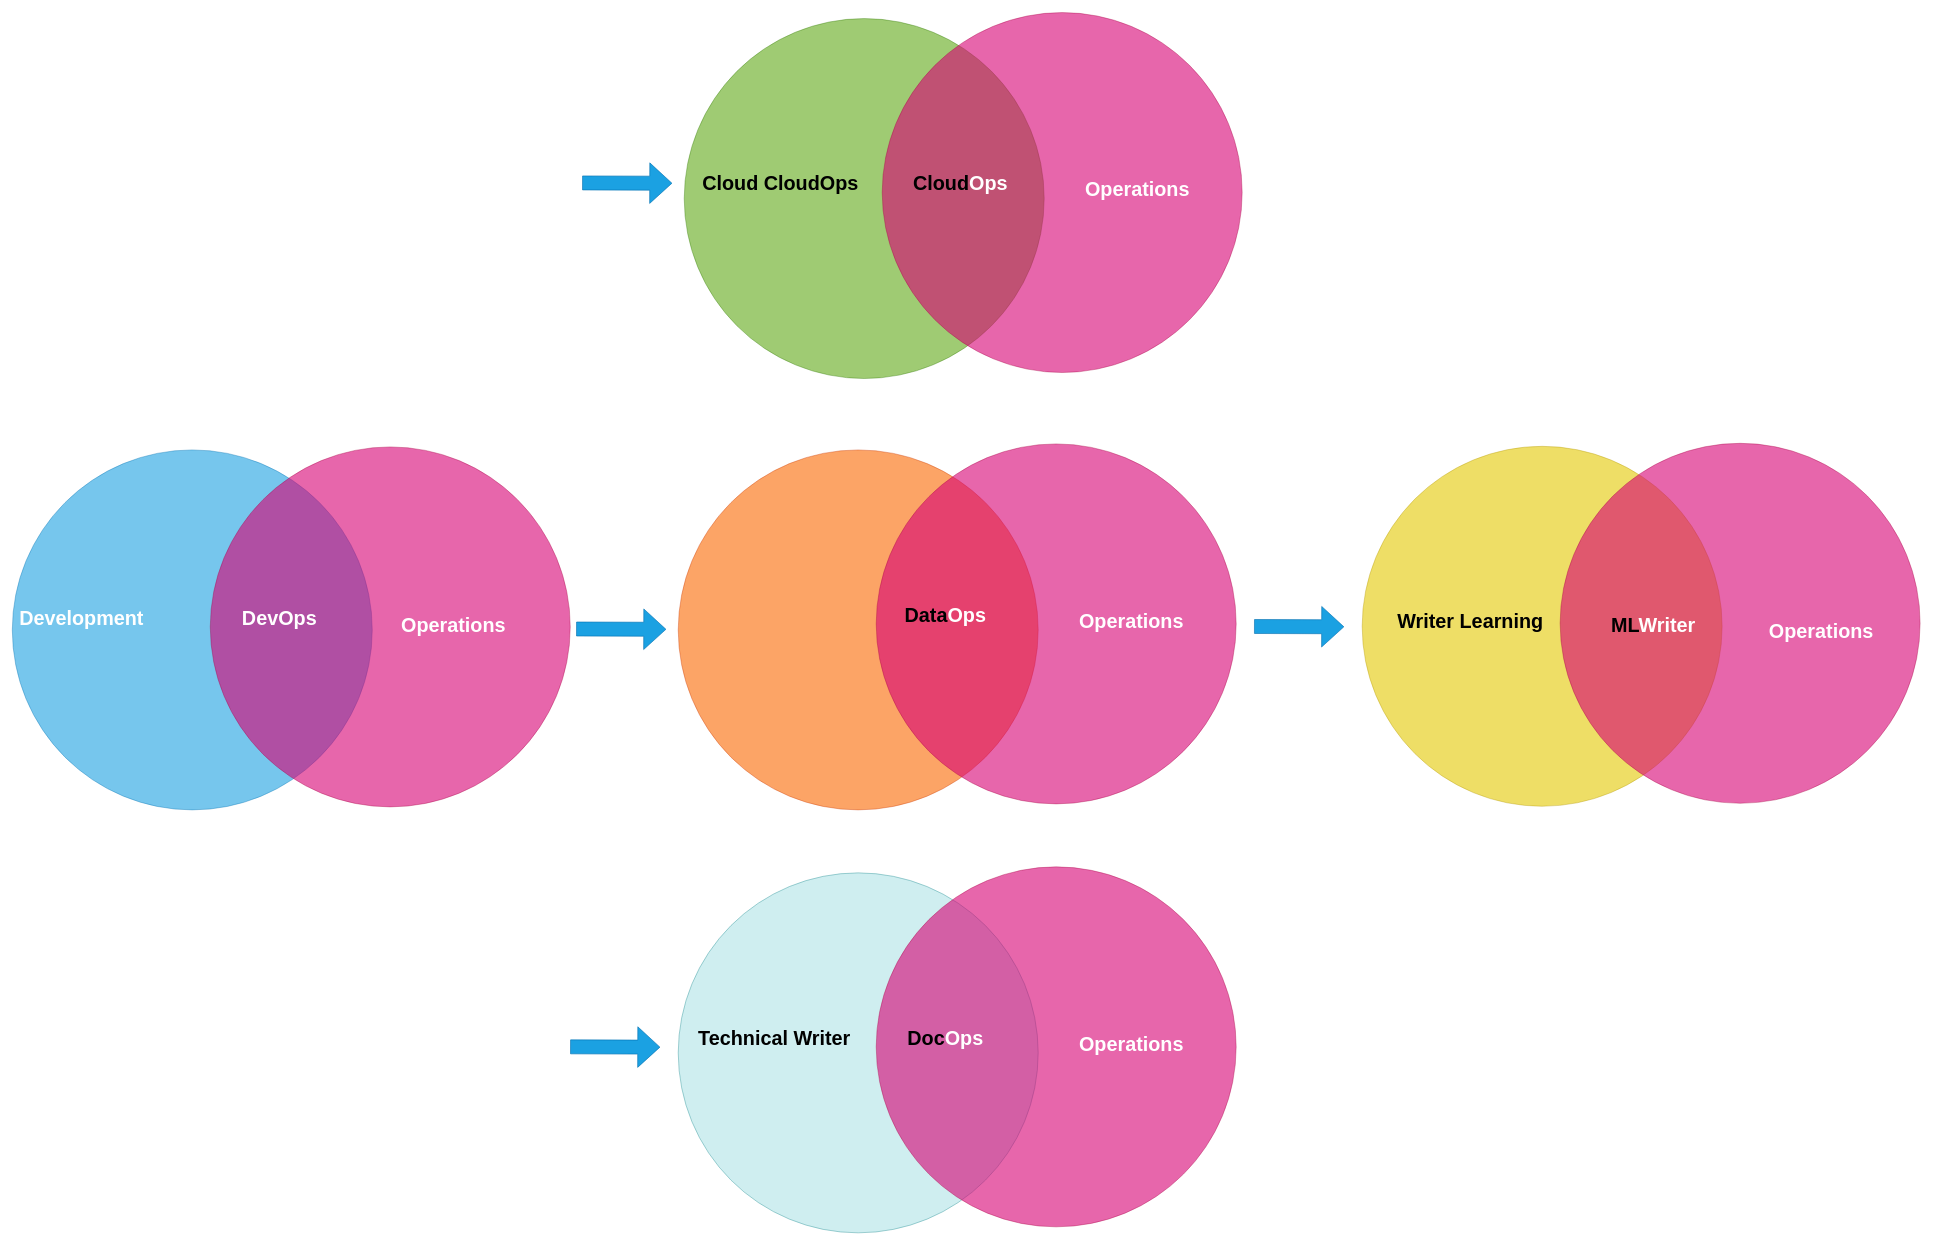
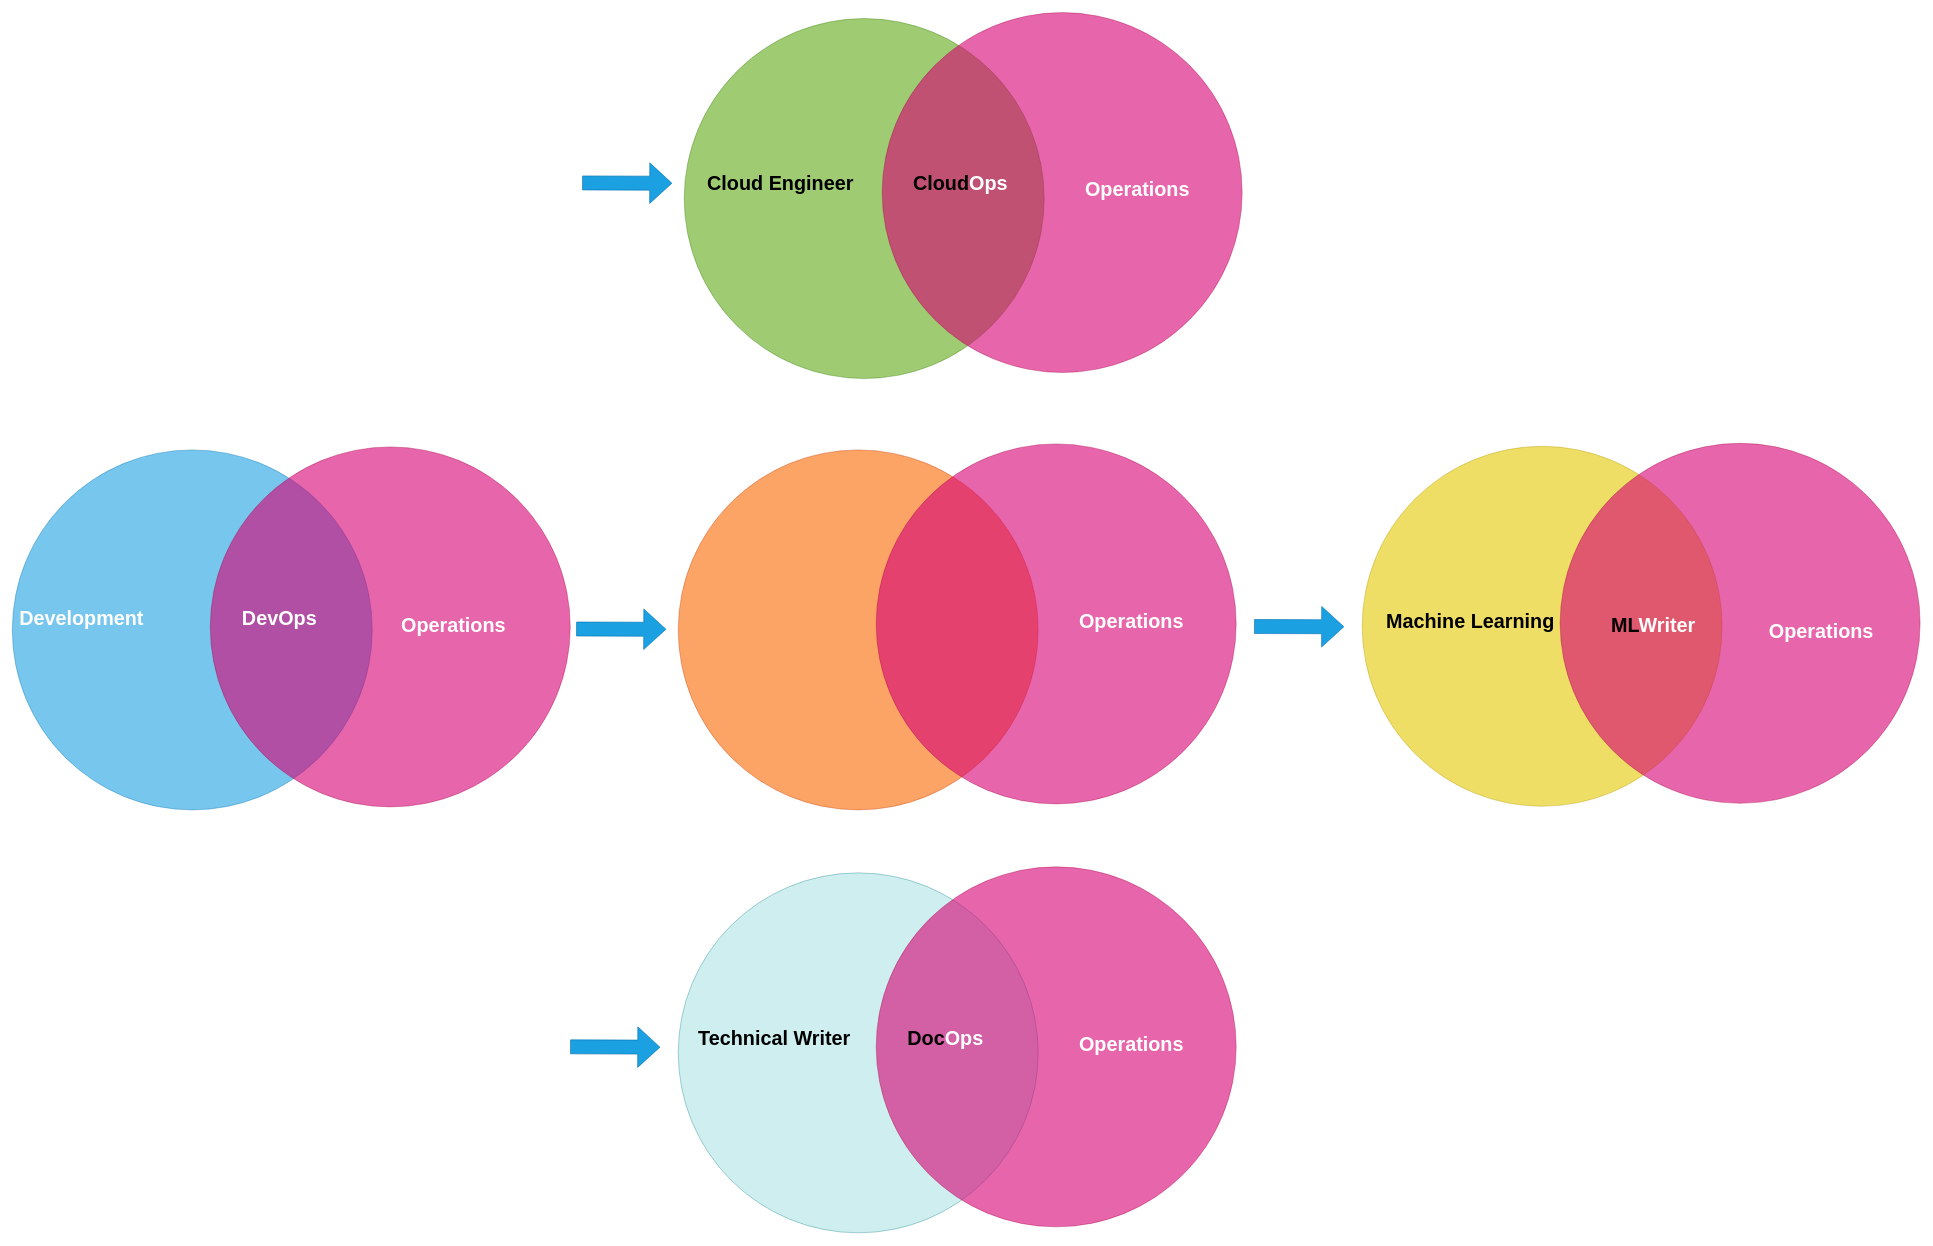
node "Cloud CloudOps": label "Cloud CloudOps" -> "Cloud Engineer"
node "DataOps": removed
node "Writer Learning": label "Writer Learning" -> "Machine Learning"
